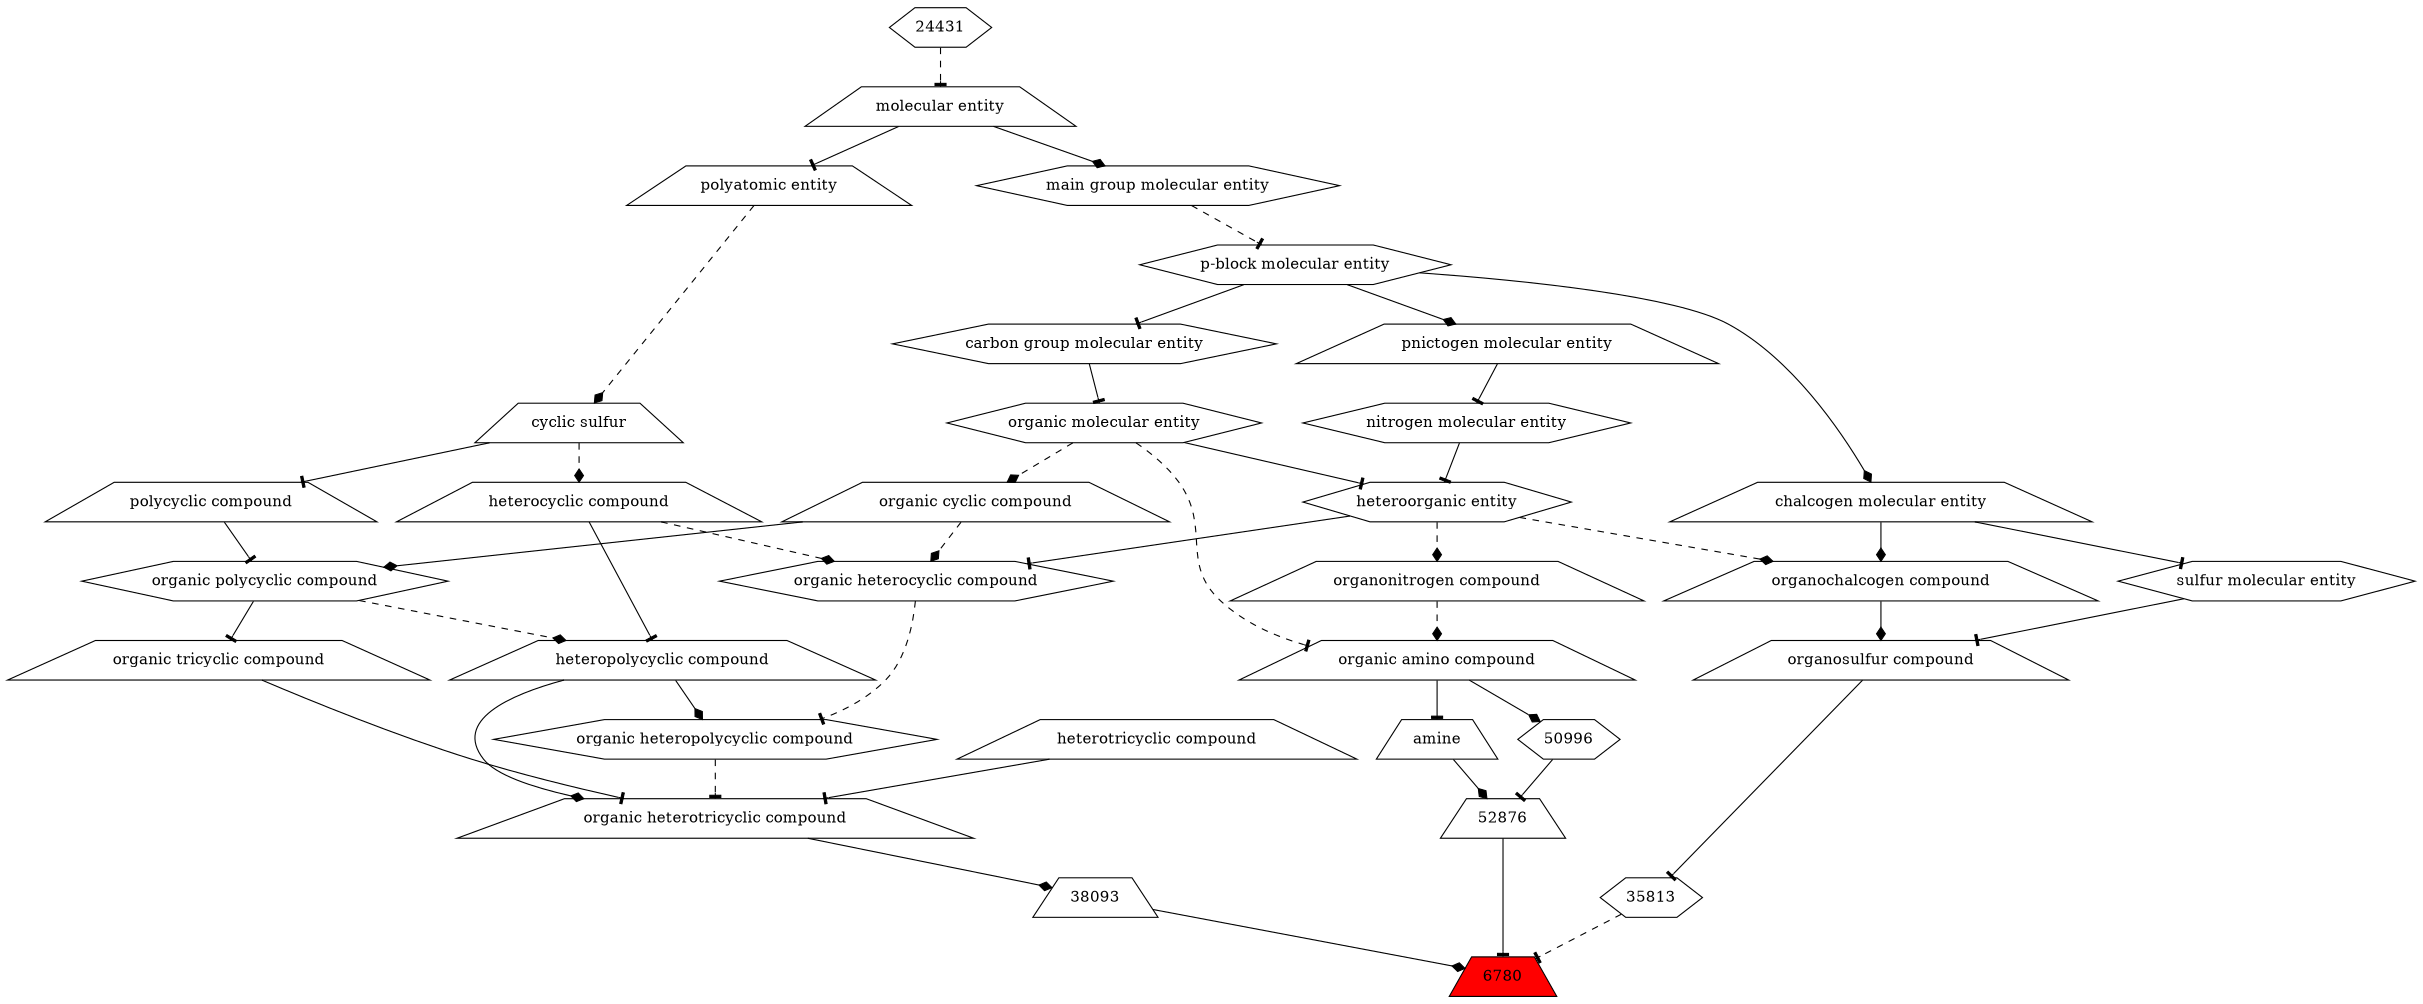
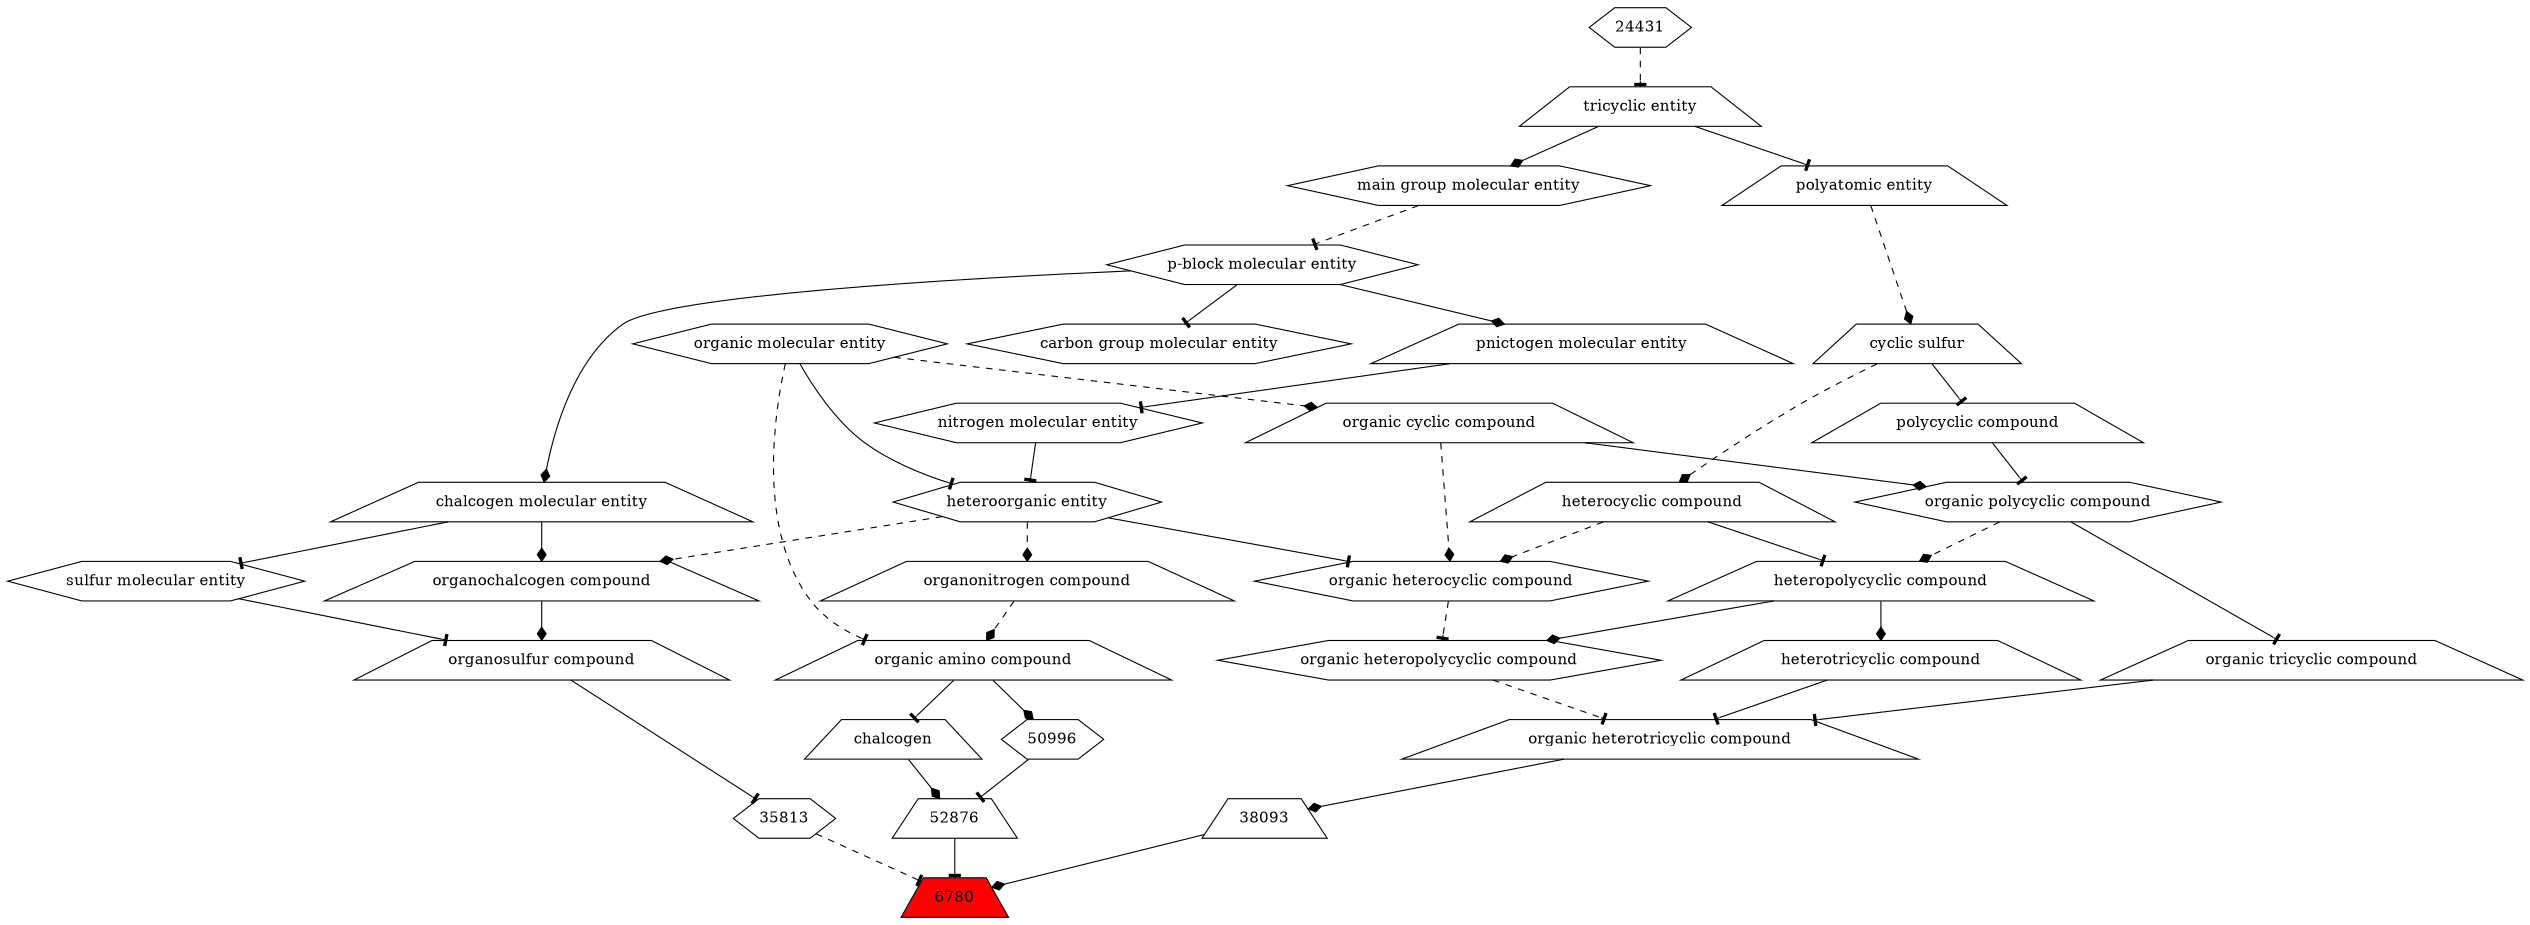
node "molecular entity": label "molecular entity" -> "tricyclic entity"
edge "carbon group molecular entity" -> "organic molecular entity": removed
node "amine": label "amine" -> "chalcogen"
edge "heteropolycyclic compound" -> "organic heterotricyclic compound": now "heteropolycyclic compound" -> "heterotricyclic compound"
